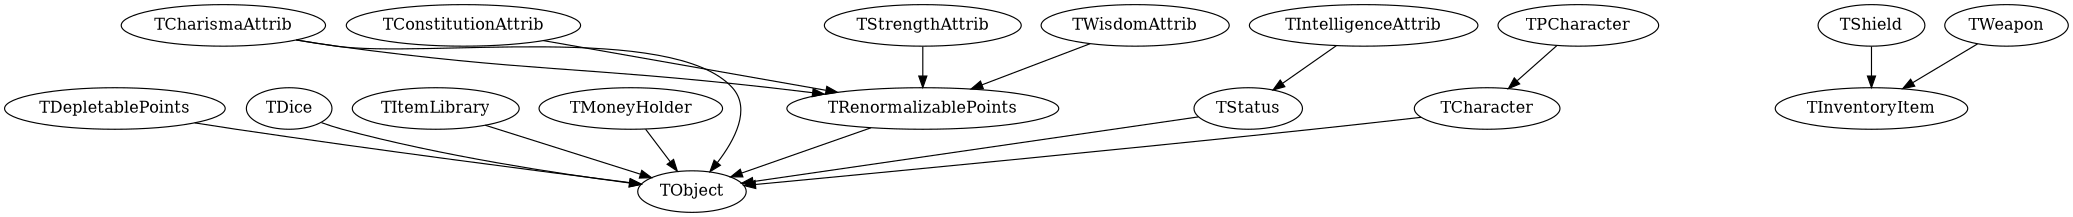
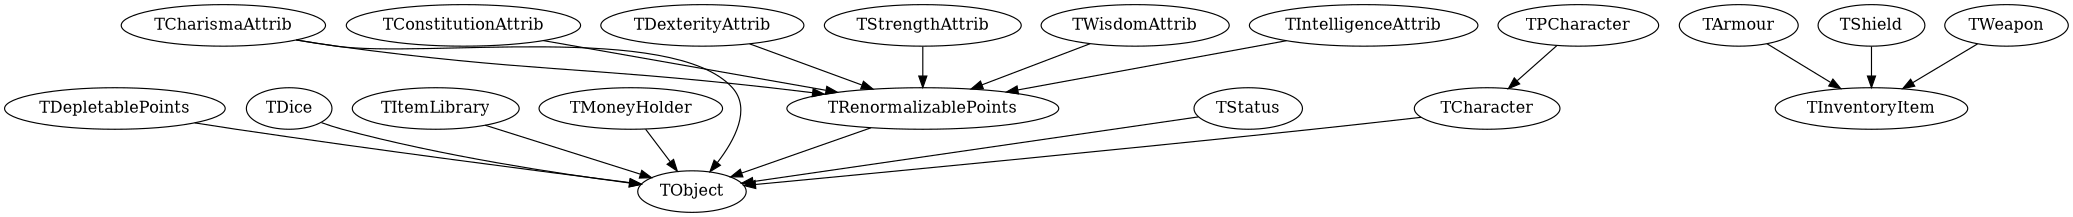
node "TDexterityAttrib": added
node "TArmour": added
edge "TIntelligenceAttrib" -> "TStatus": now "TIntelligenceAttrib" -> "TRenormalizablePoints"
